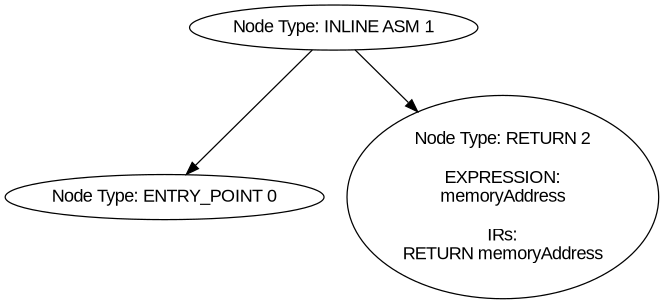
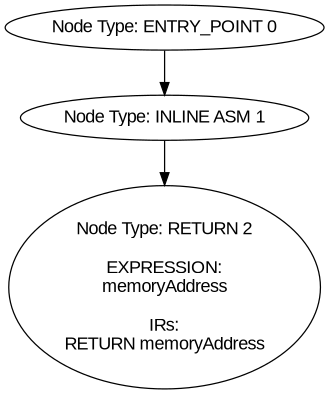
edge "Node Type: INLINE ASM 1" -> "Node Type: ENTRY_POINT 0": reversed
